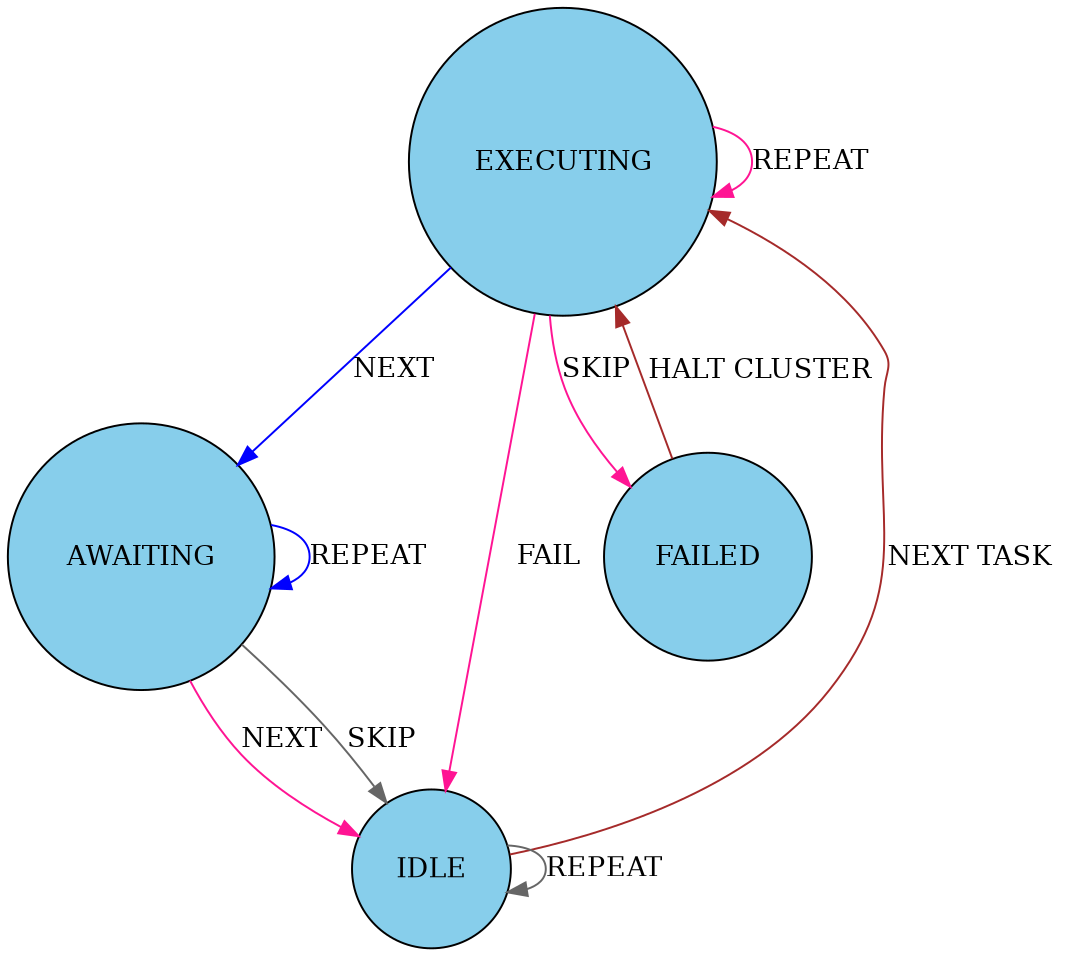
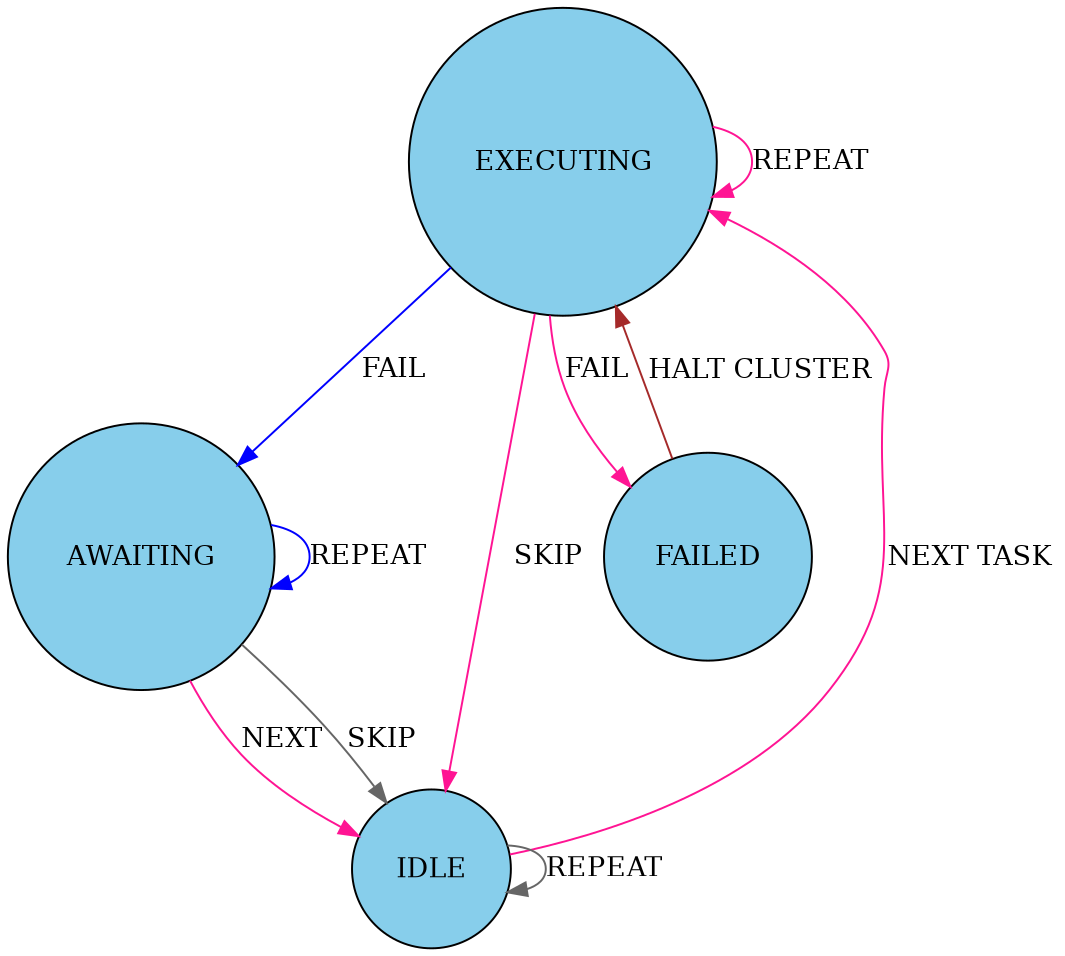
edge "EXECUTING" -> "AWAITING": label "NEXT" -> "FAIL"
edge "EXECUTING" -> "FAILED": label "SKIP" -> "FAIL"
edge "EXECUTING" -> "IDLE": label "FAIL" -> "SKIP"
edge "IDLE" -> "EXECUTING": color brown -> deeppink
